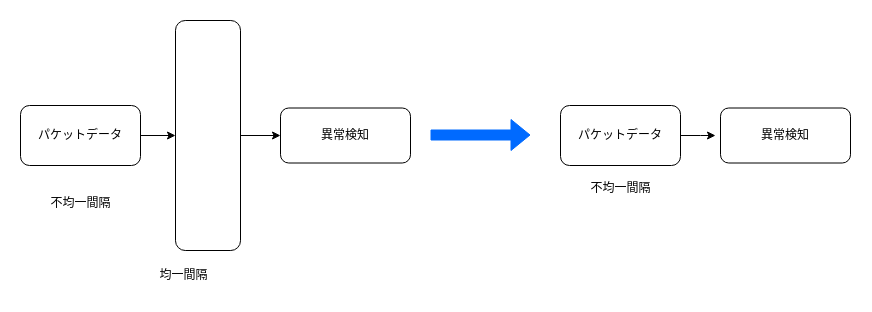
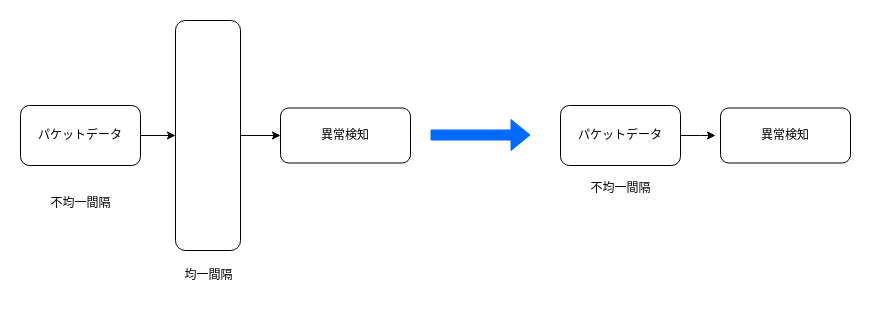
node "均一間隔": moved (183, 276) -> (208, 276)
